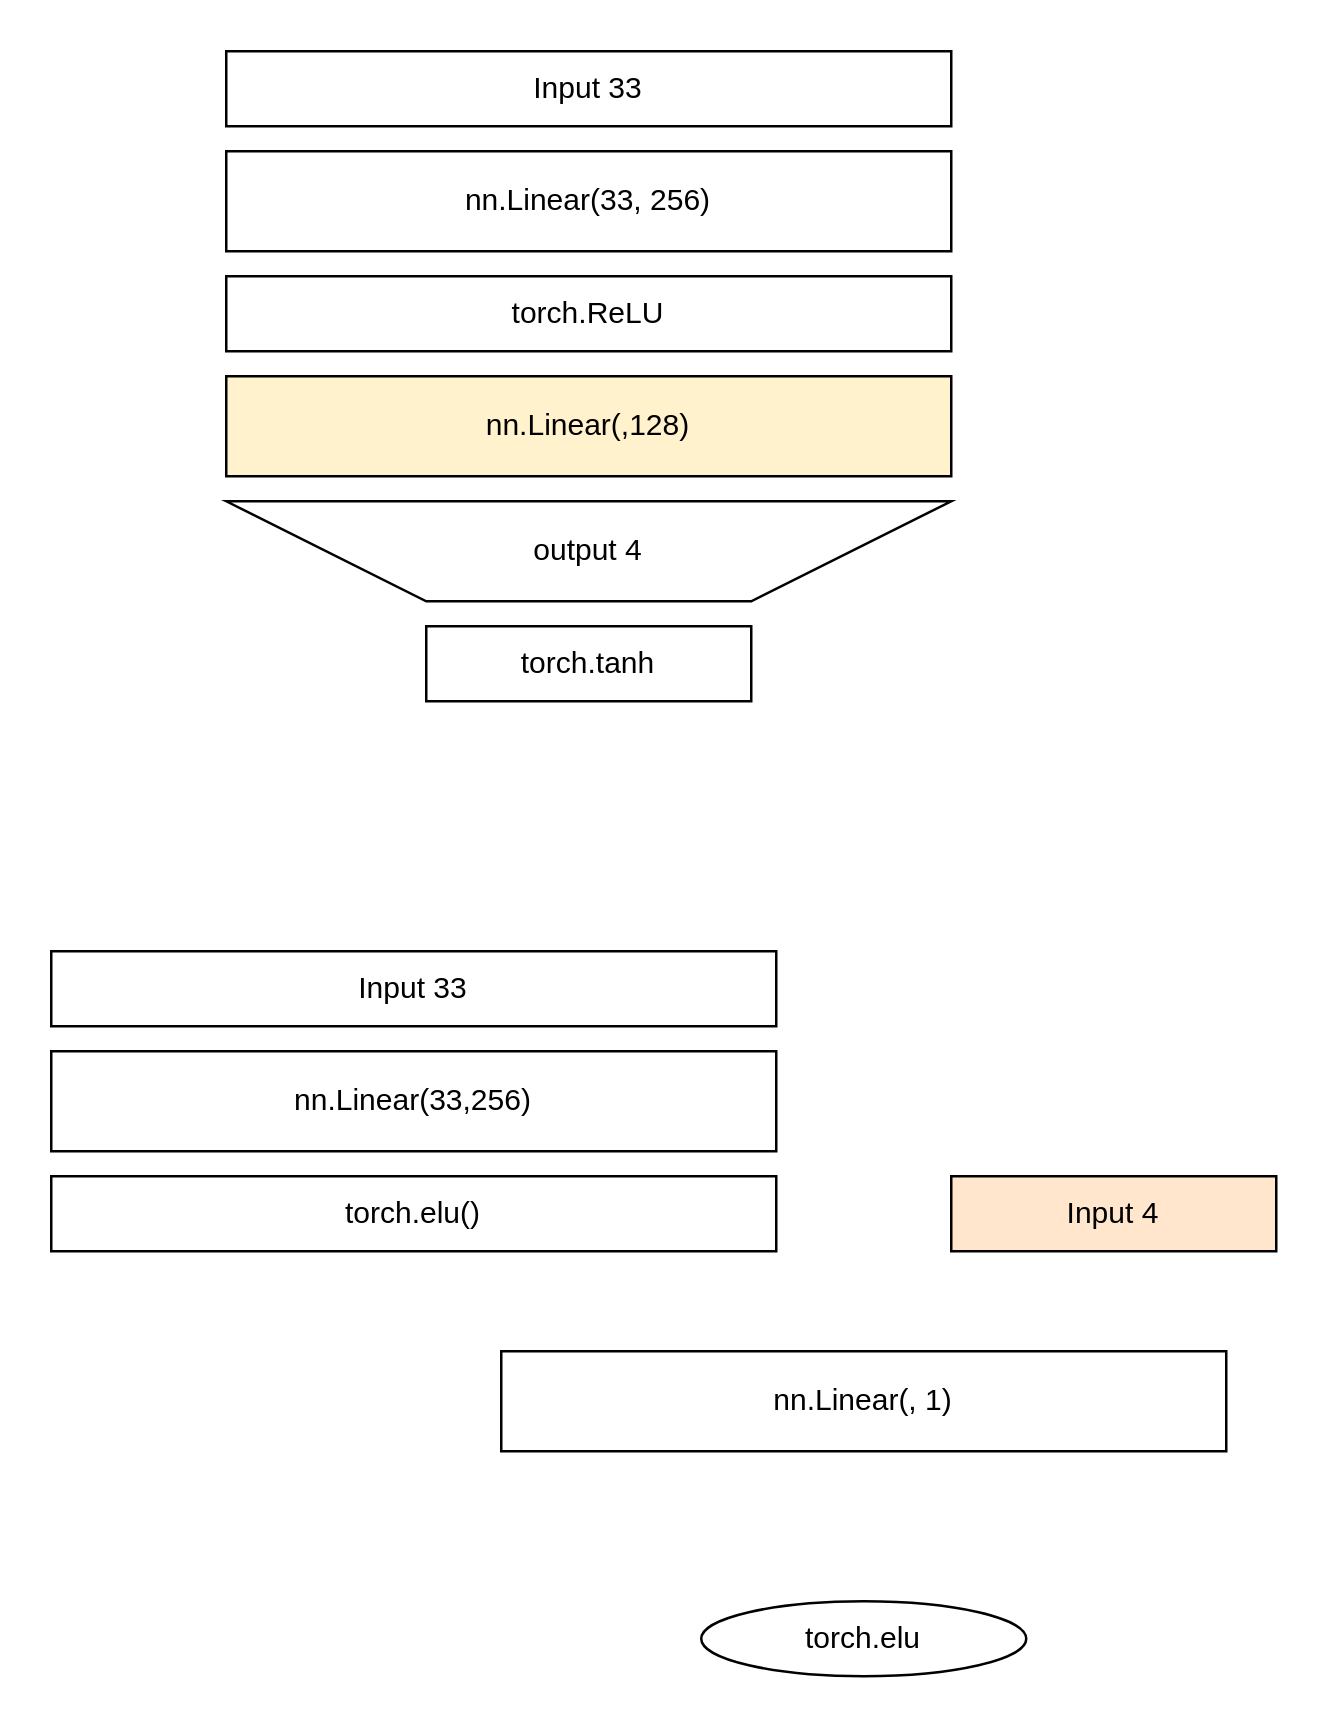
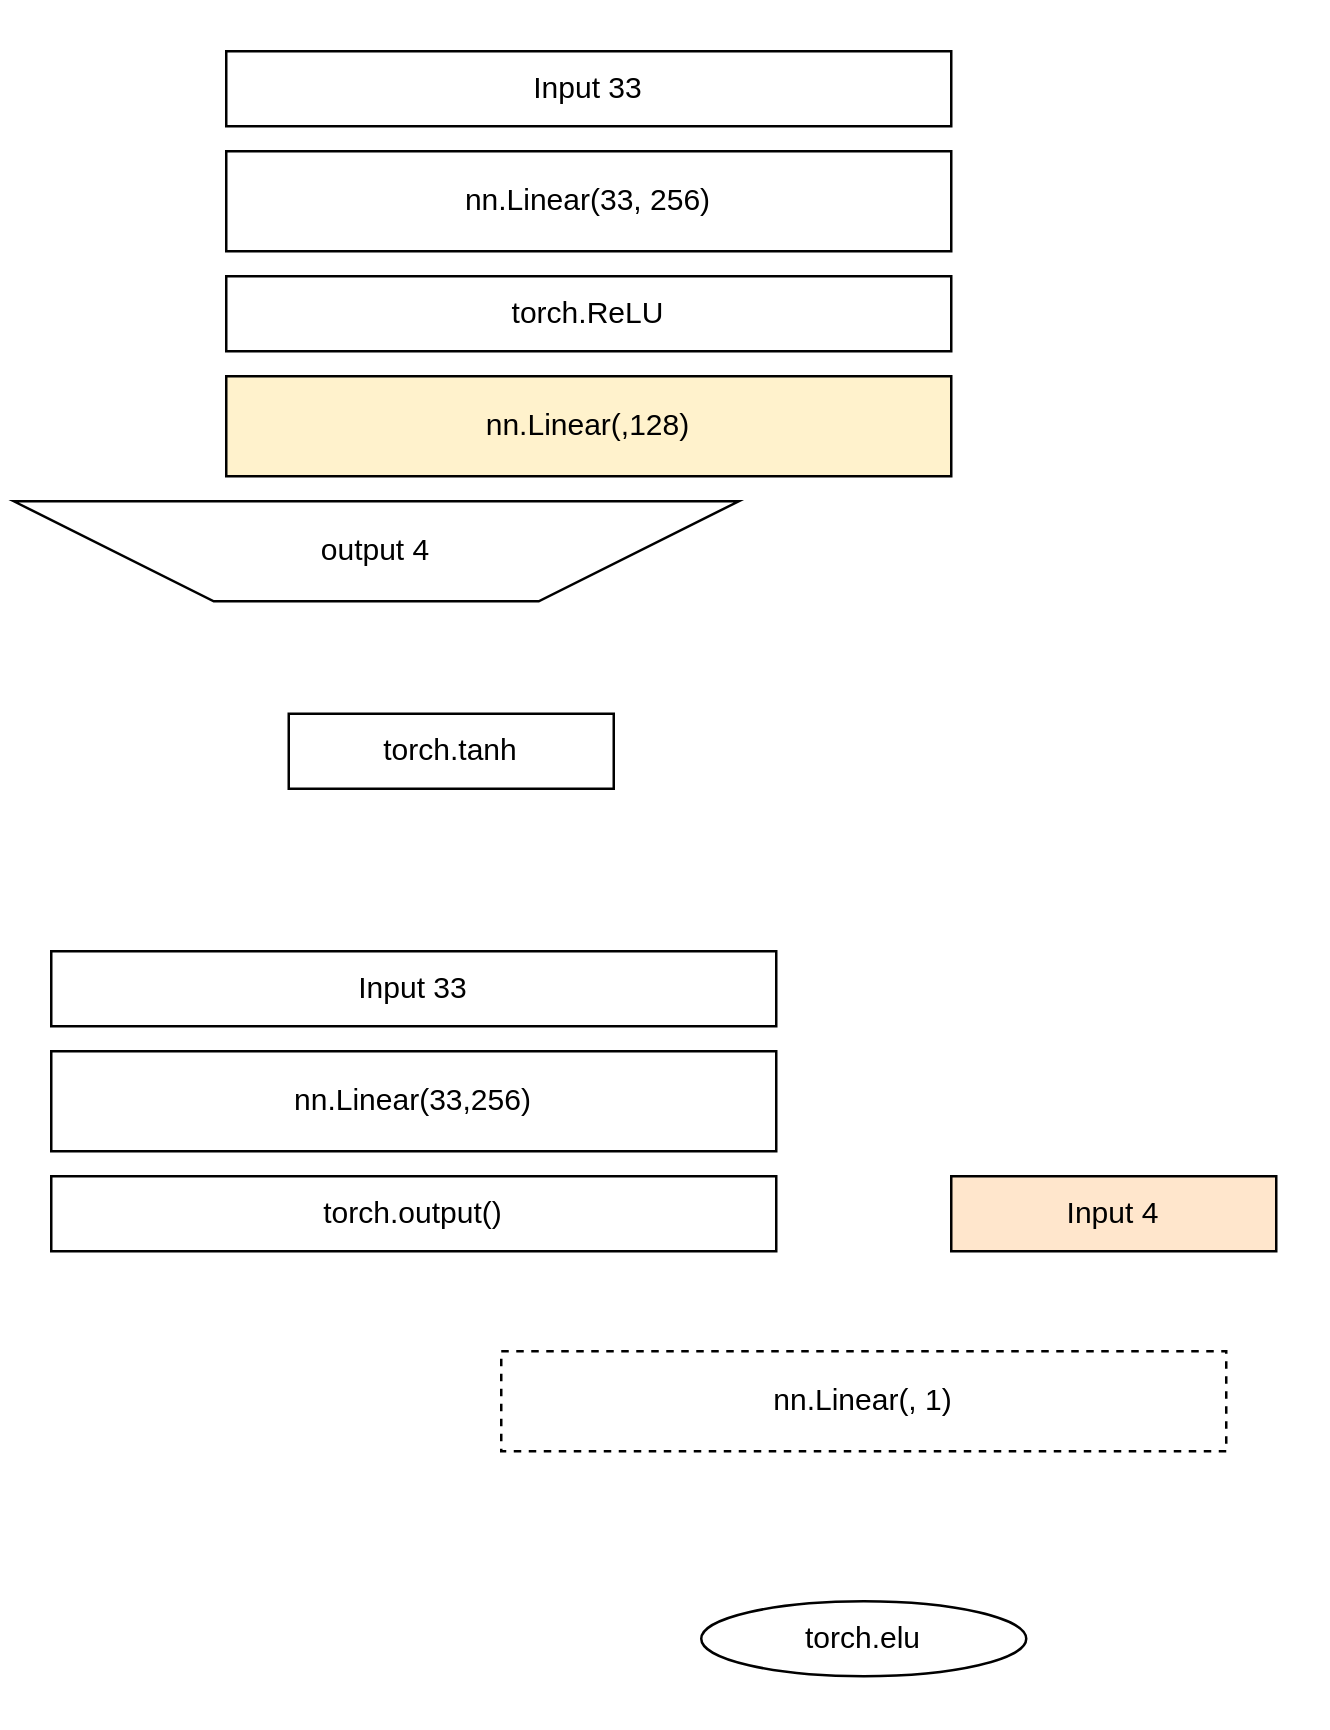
node "output 4": moved (589, 551) -> (376, 551)
node "torch.tanh": moved (589, 664) -> (451, 751)
node "torch.elu()": label "torch.elu()" -> "torch.output()"
node "nn.Linear(, 1)": style solid -> dashed
